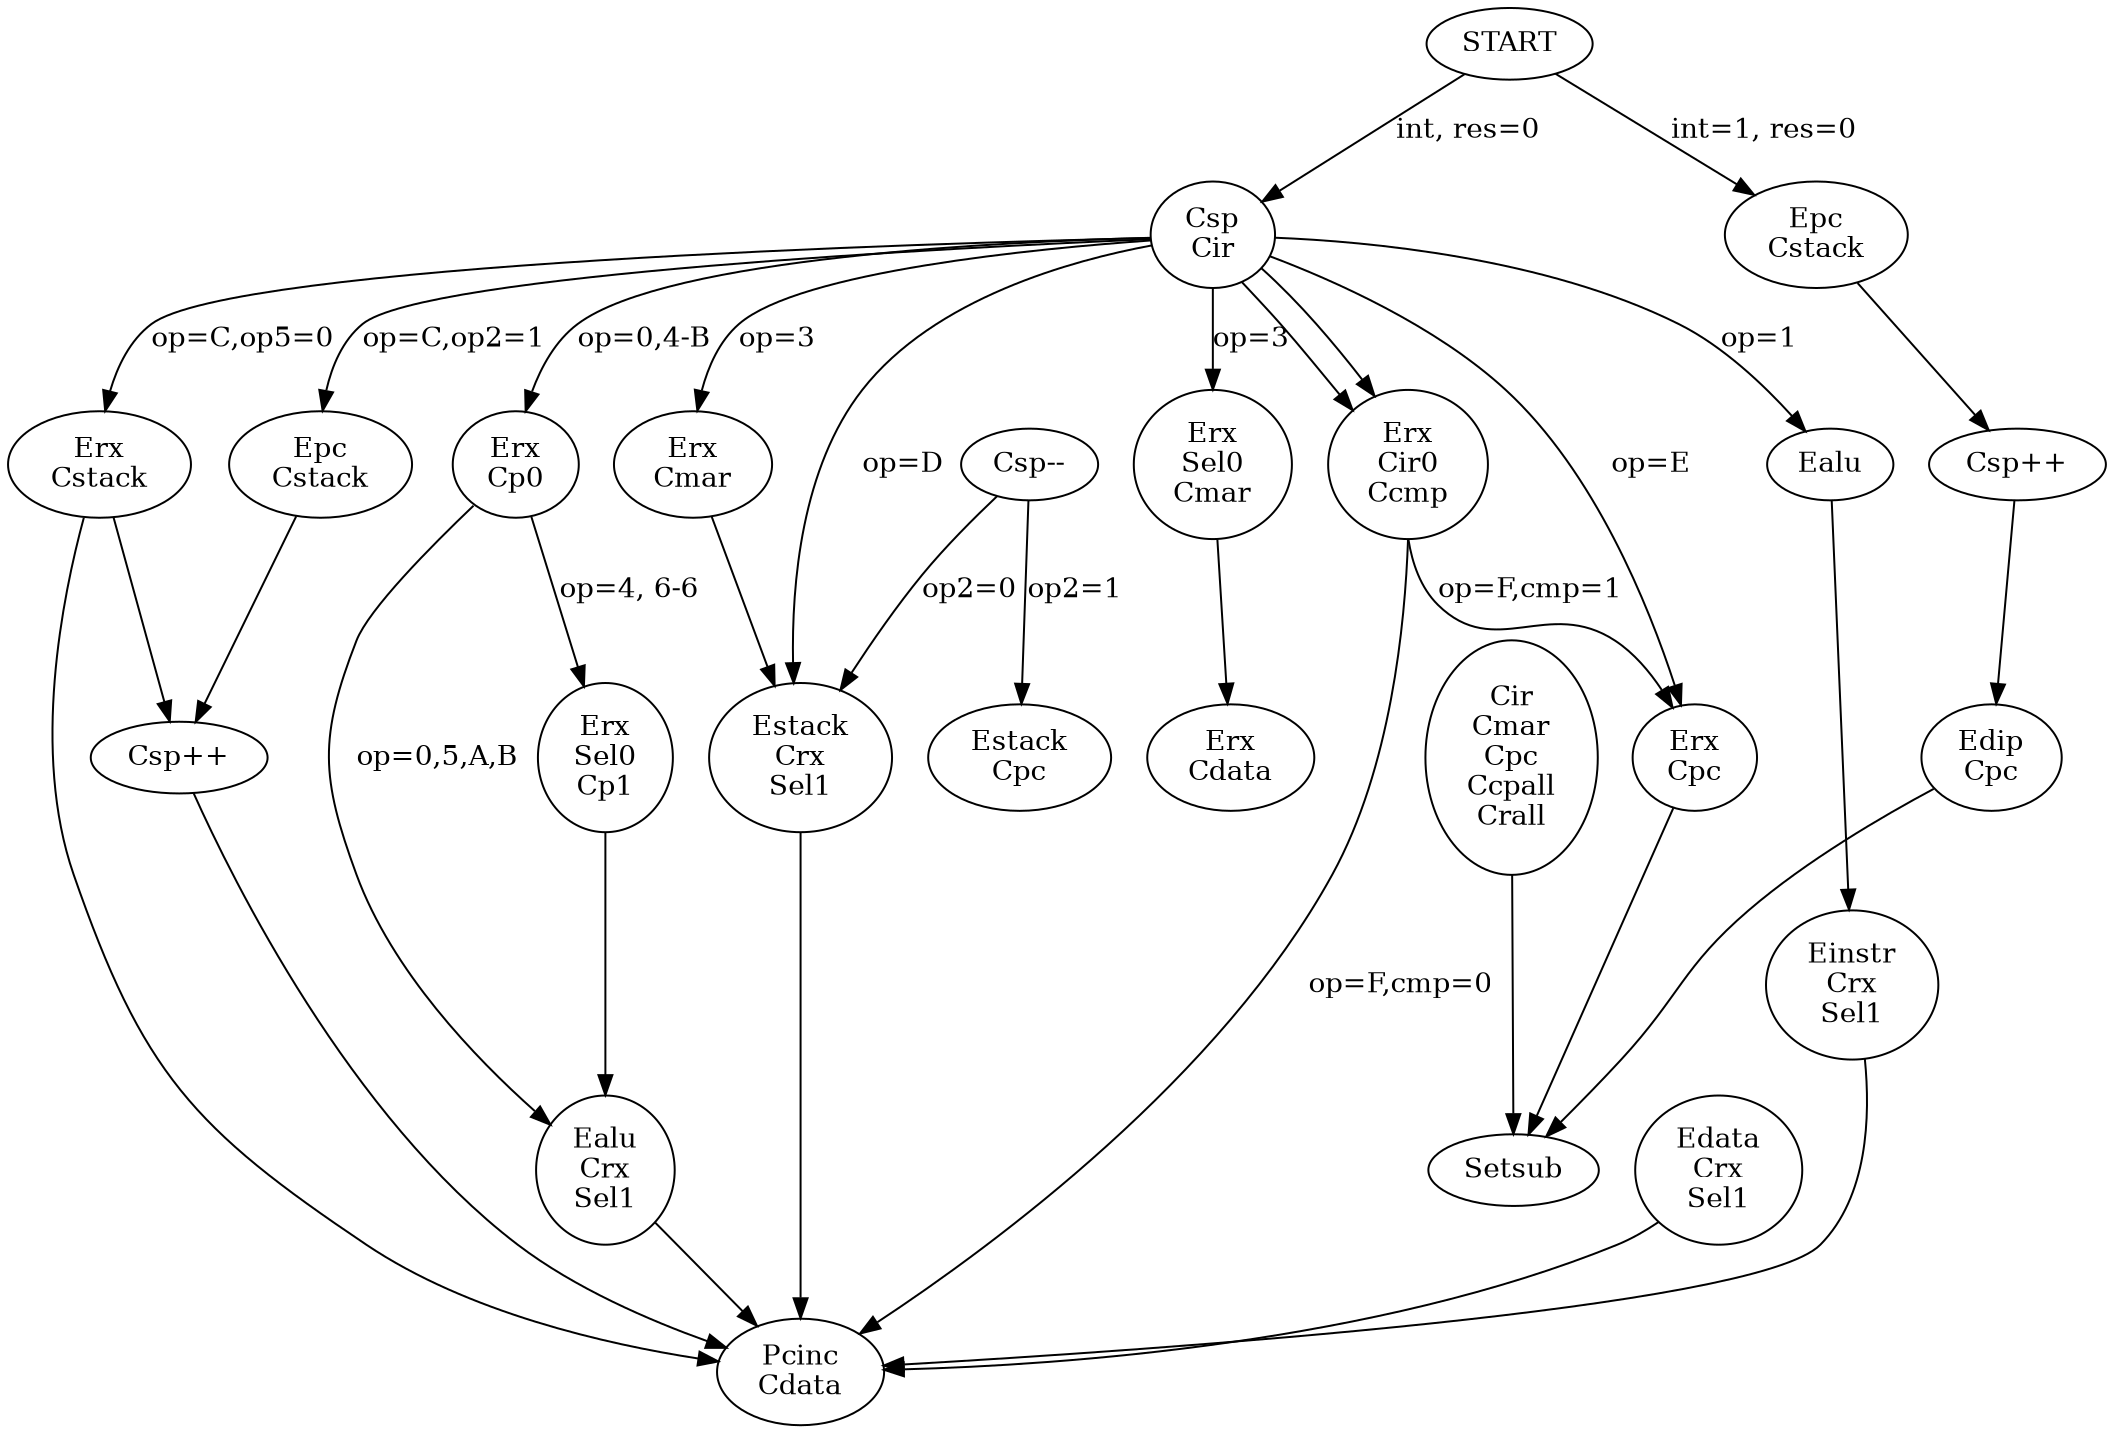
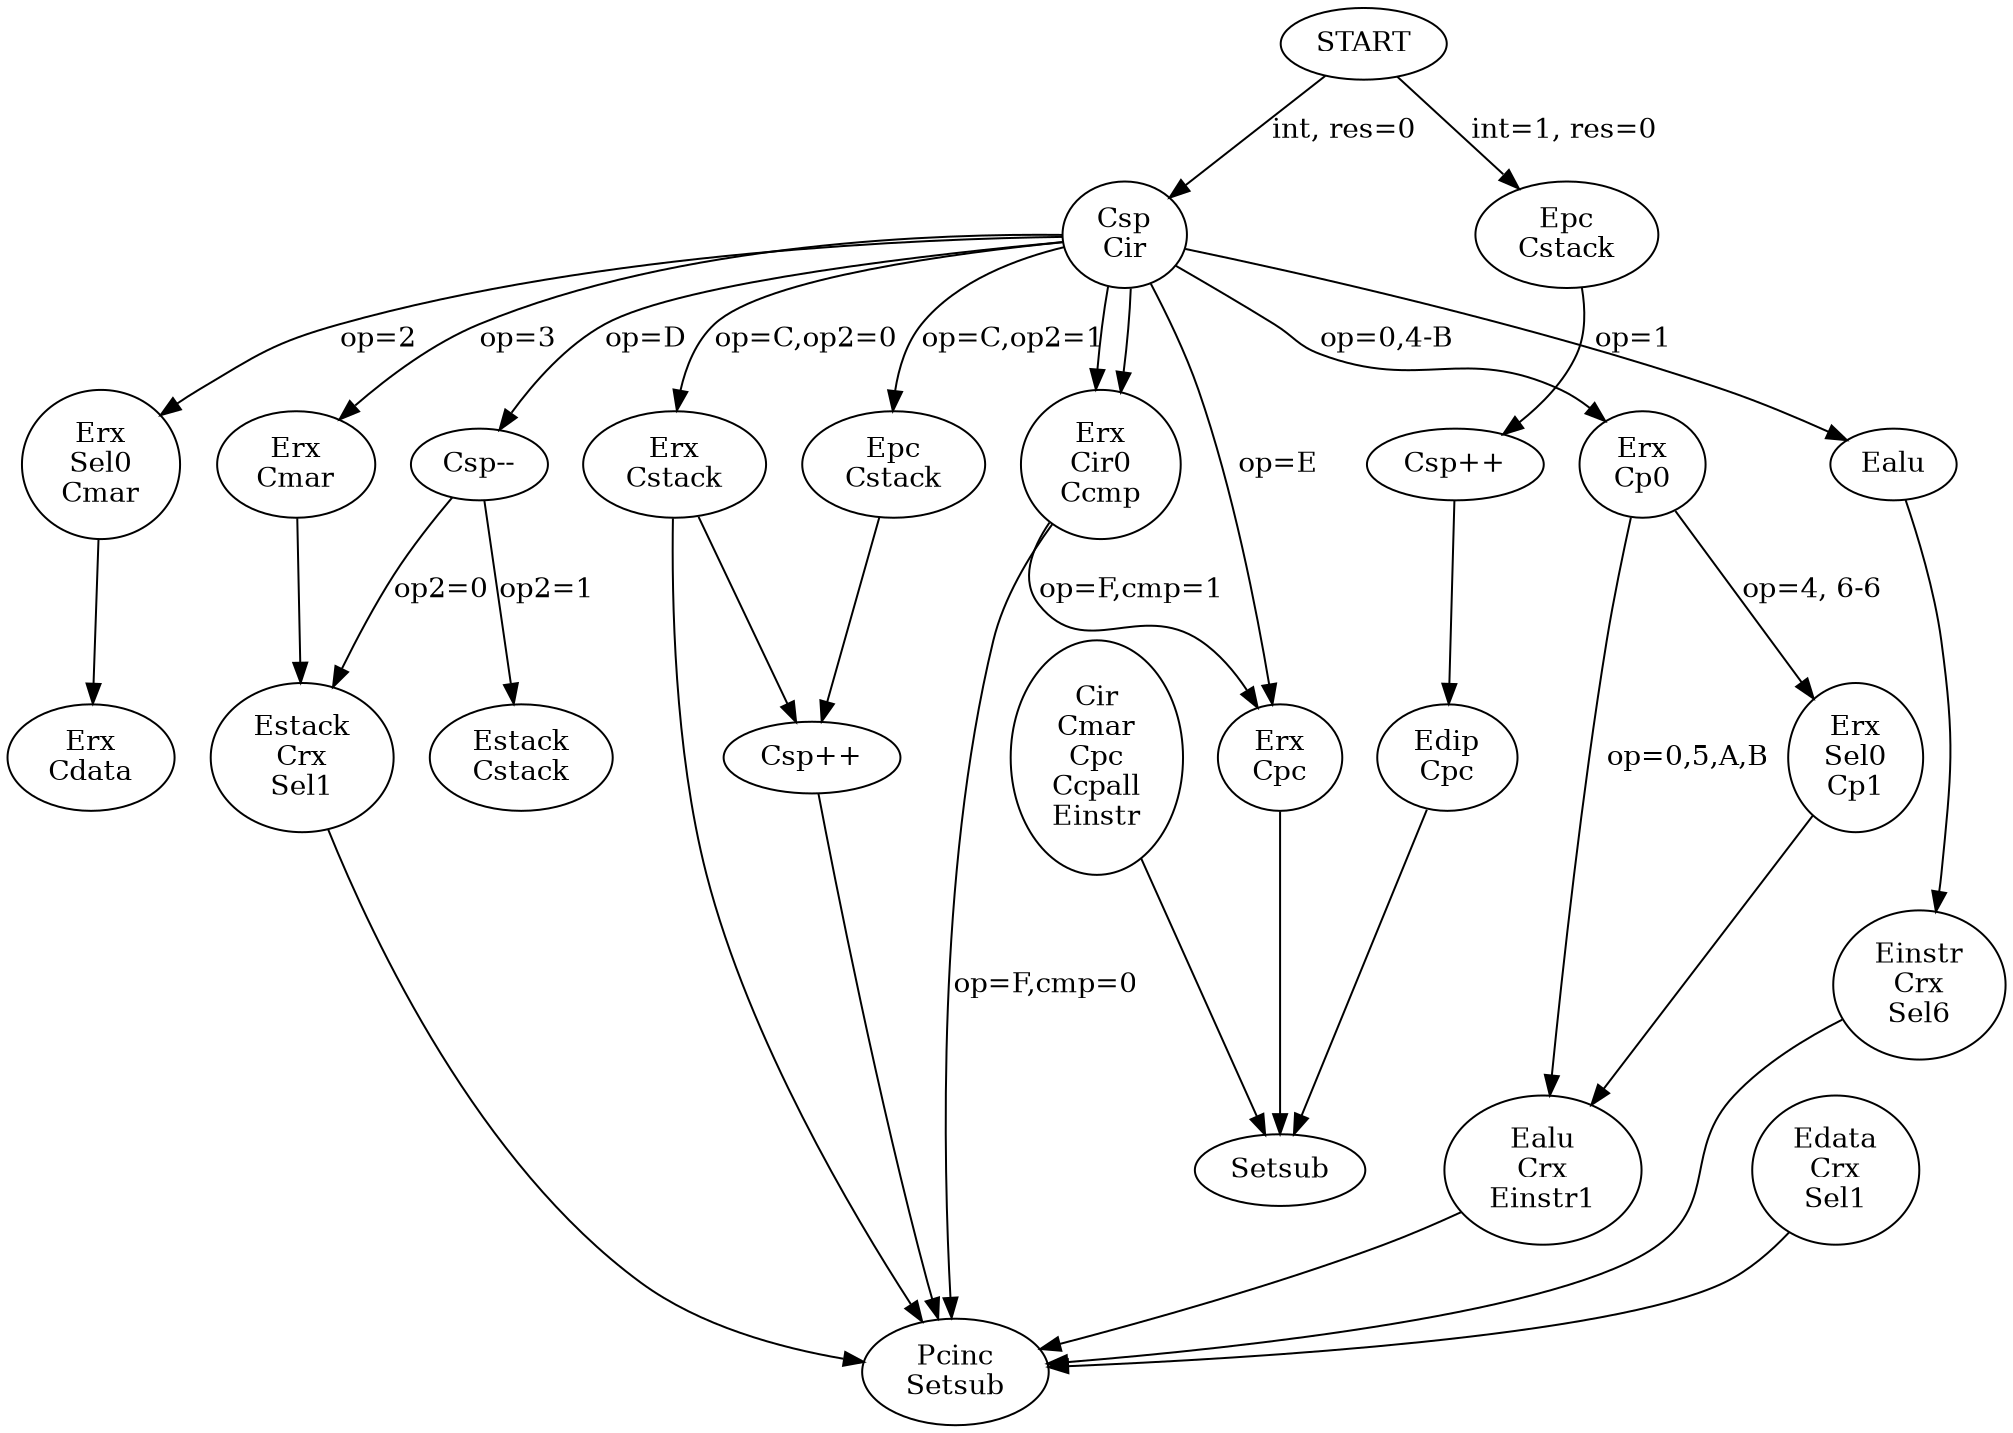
edge "Csp Cir" -> "Erx Cstack": label "op=C,op5=0" -> "op=C,op2=0"
edge "Csp Cir" -> "Erx Sel0 Cmar": label "op=3" -> "op=2"
edge "Csp Cir" -> "Estack Crx Sel1": now "Csp Cir" -> "Csp--"
node "Estack Cpc": label "Estack Cpc" -> "Estack Cstack"
node "Cir Cmar Cpc Ccpall Crall": label "Cir Cmar Cpc Ccpall Crall" -> "Cir Cmar Cpc Ccpall Einstr"
node "Einstr Crx Sel1": label "Einstr Crx Sel1" -> "Einstr Crx Sel6"
node "Ealu Crx Sel1": label "Ealu Crx Sel1" -> "Ealu Crx Einstr1"
node "Pcinc Cdata": label "Pcinc Cdata" -> "Pcinc Setsub"
